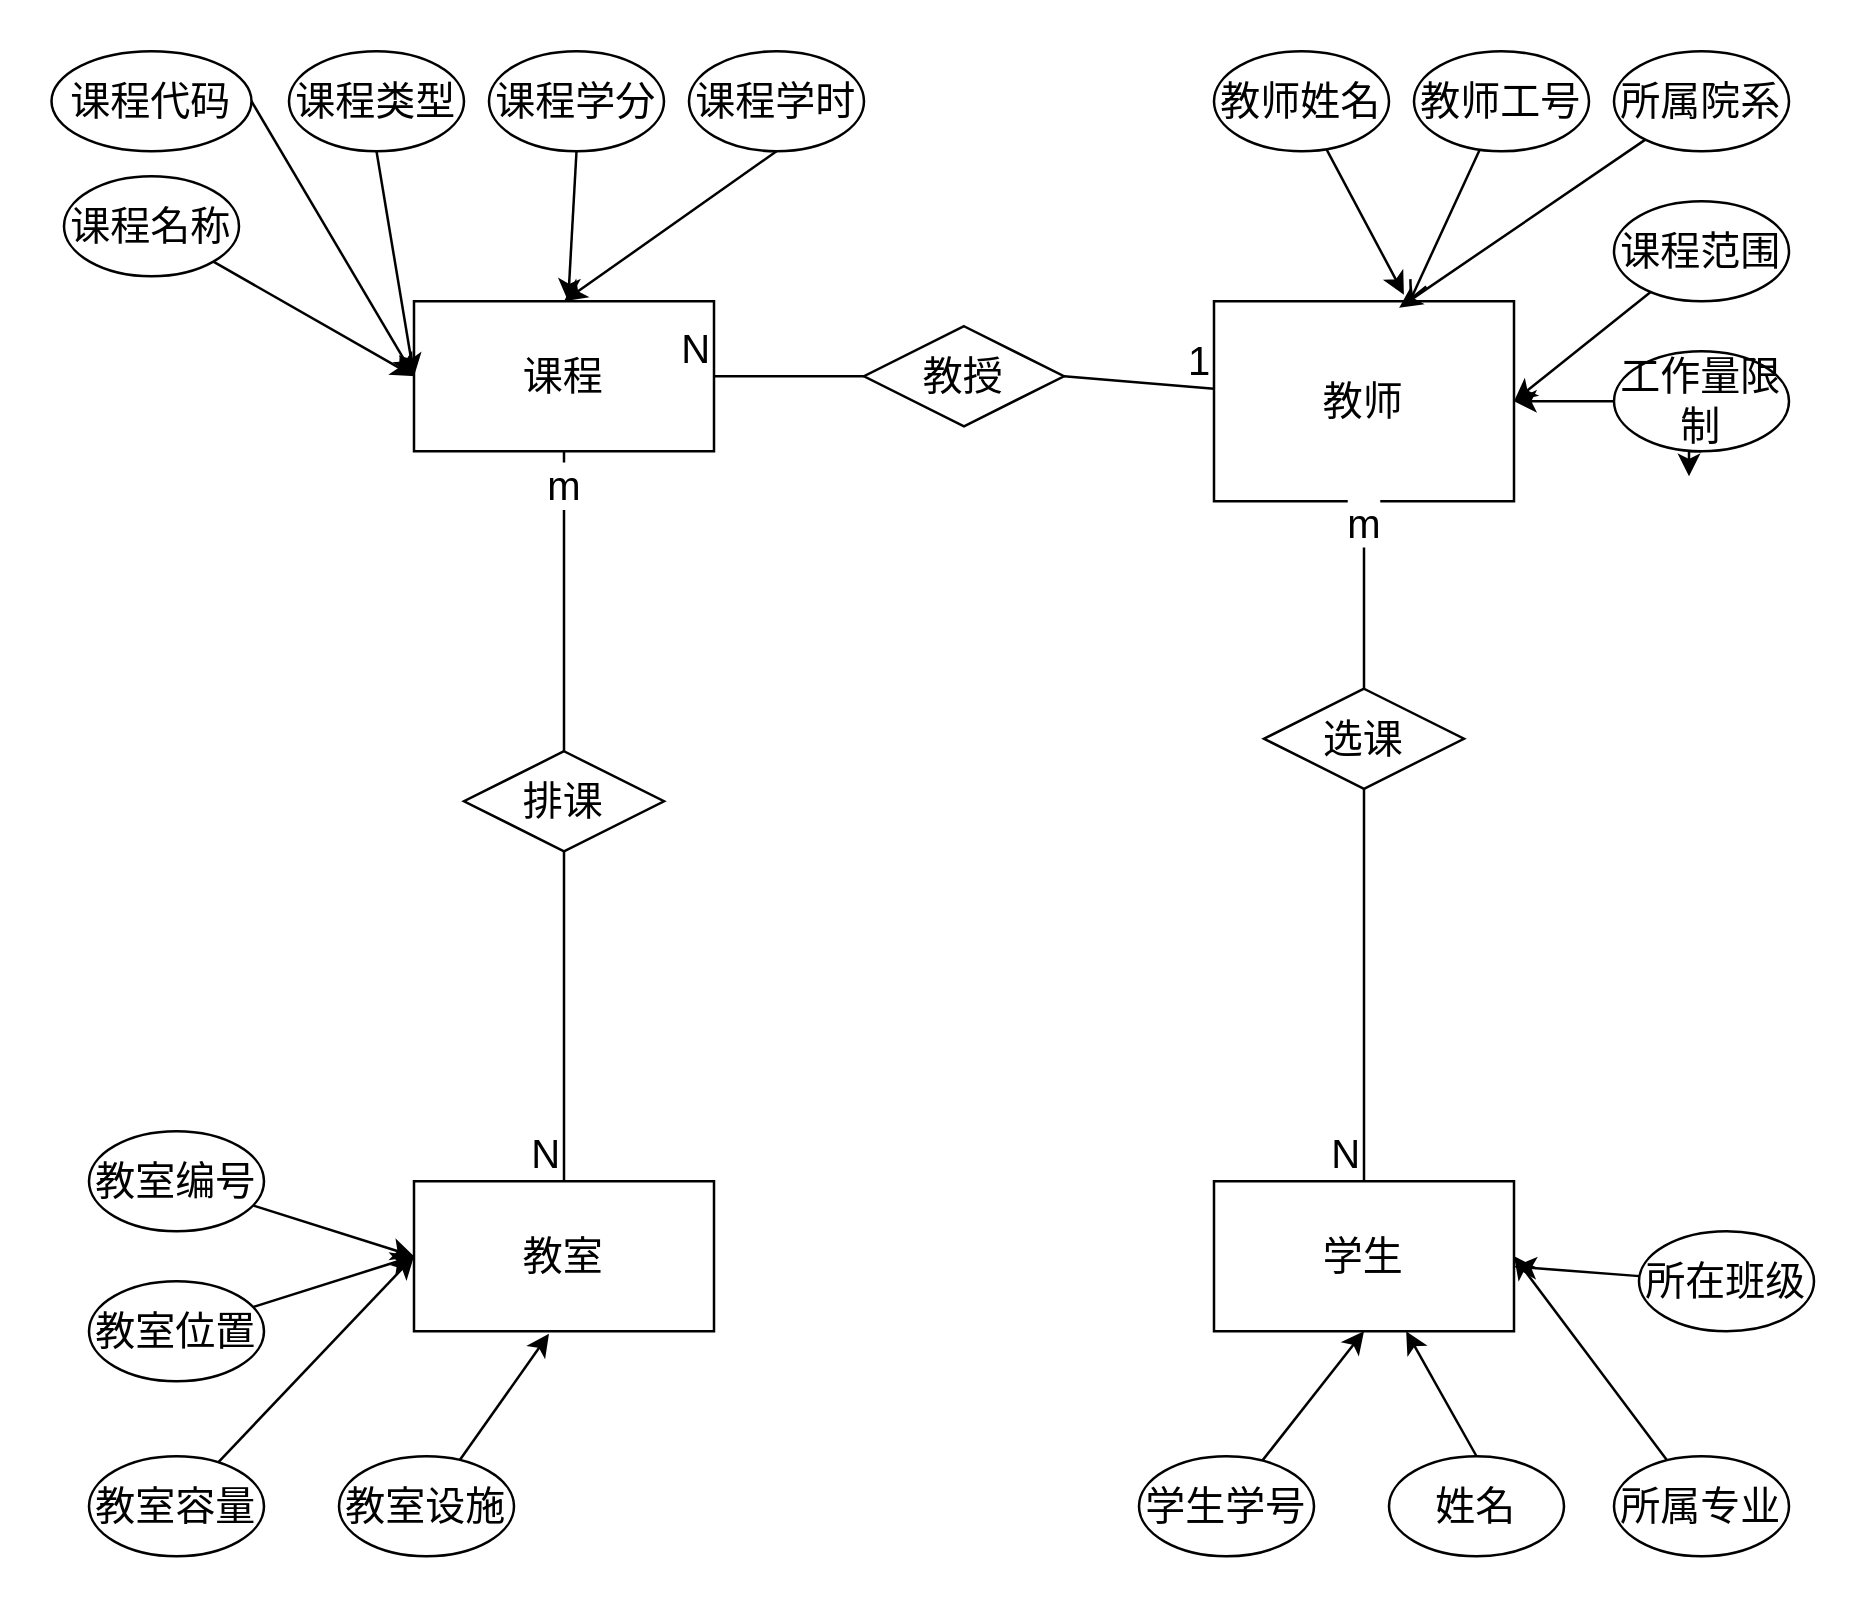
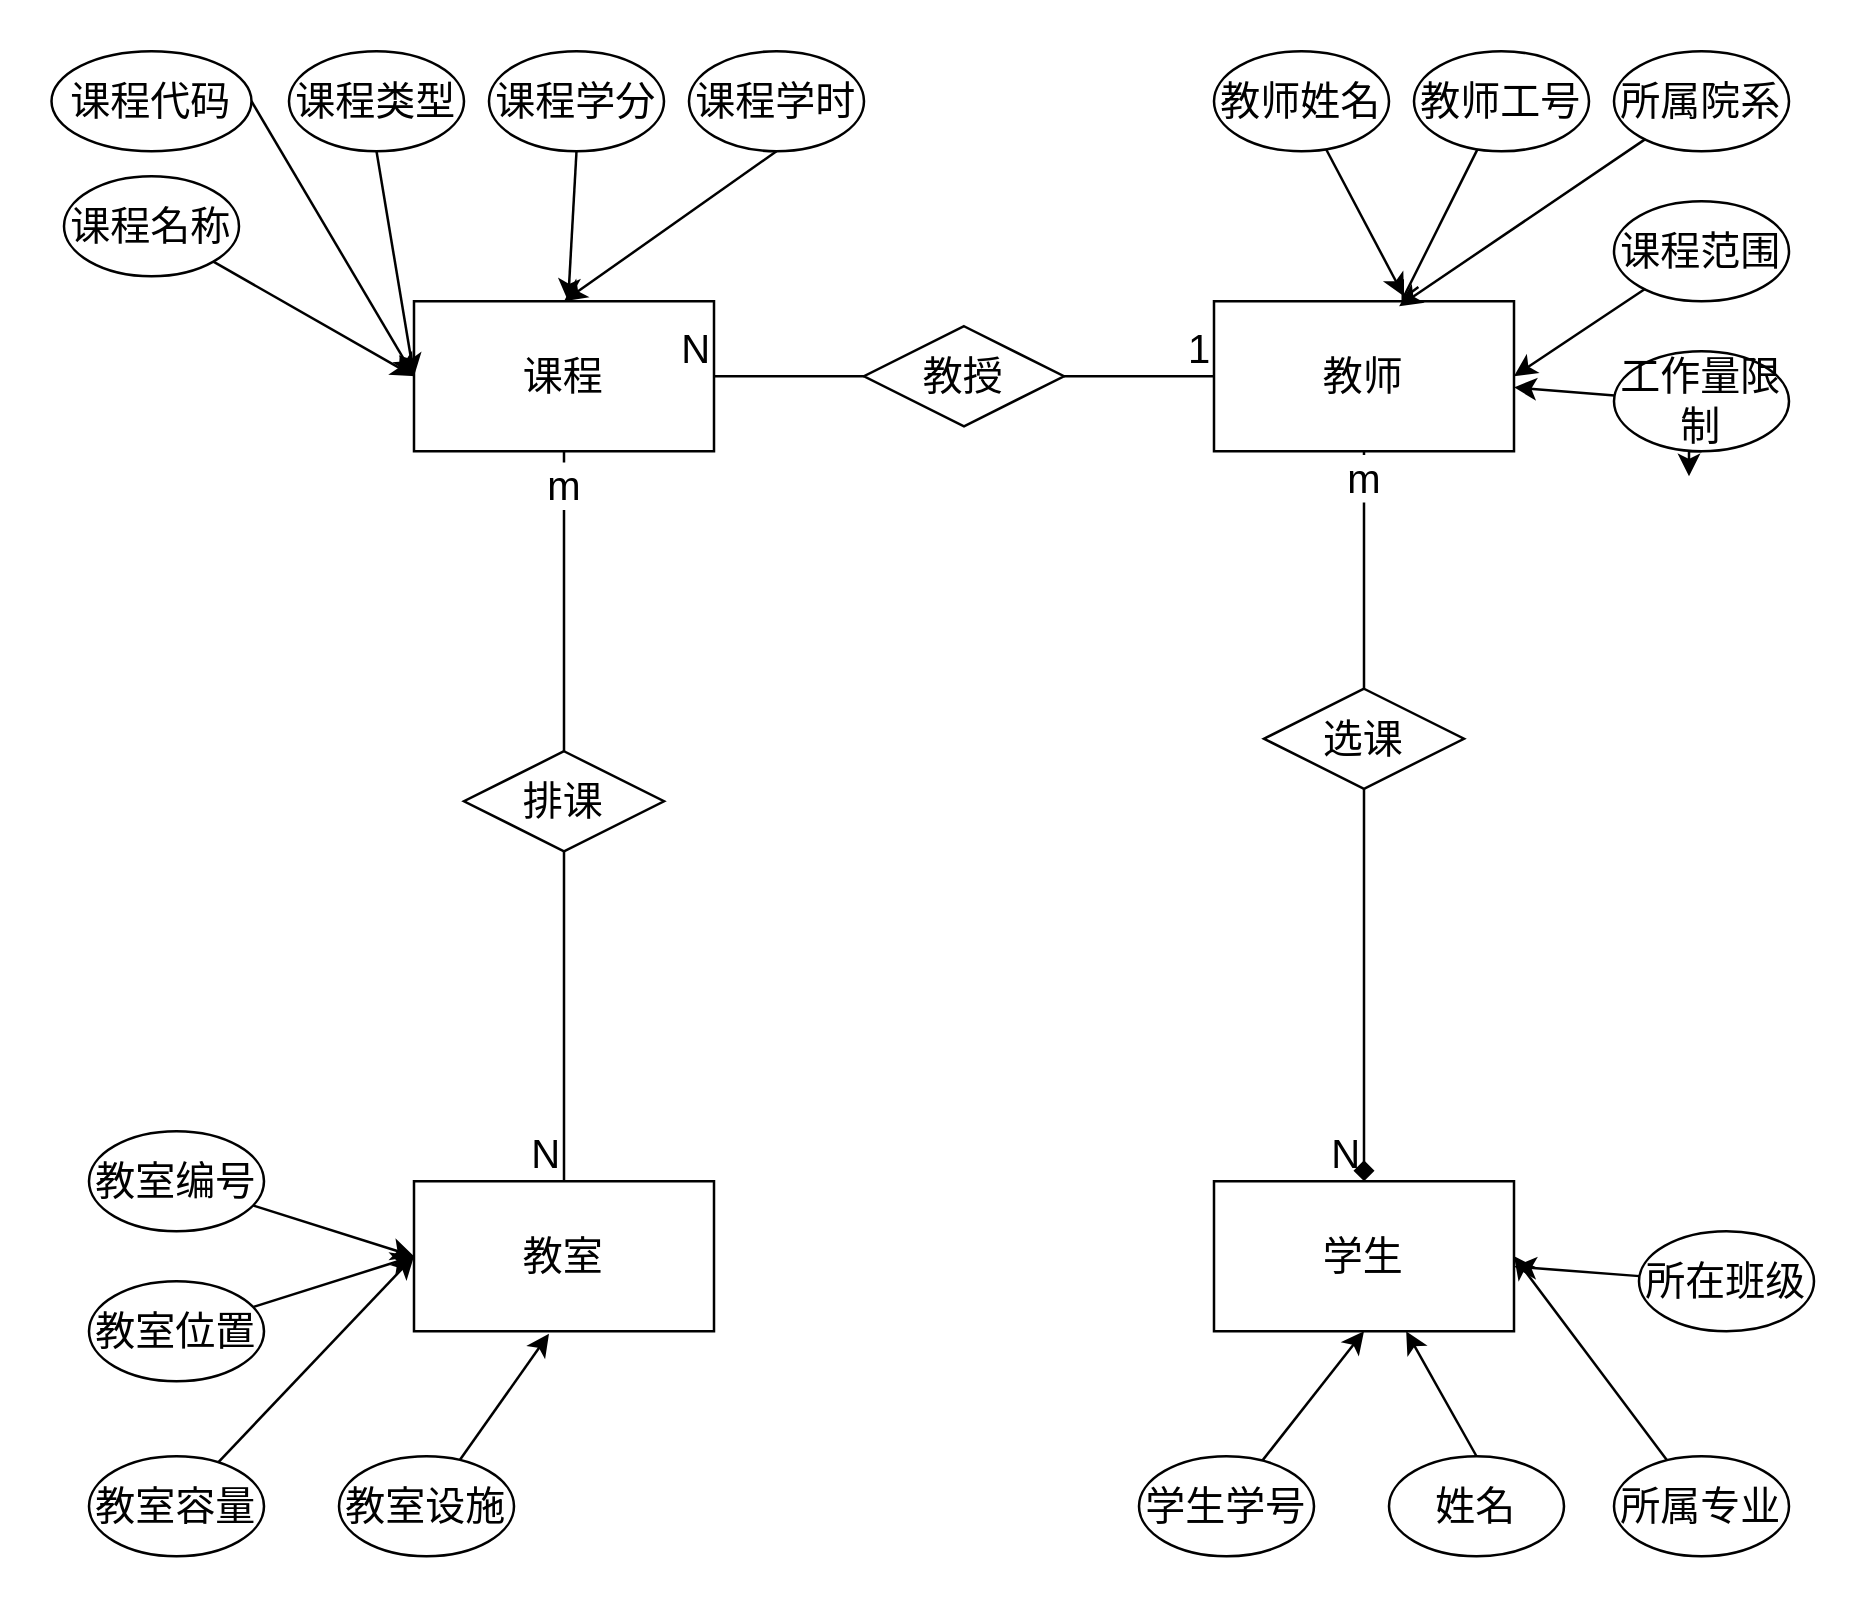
node "教师": size 300x200 -> 300x150
edge "选课" -- "学生": arrowhead none -> diamond
